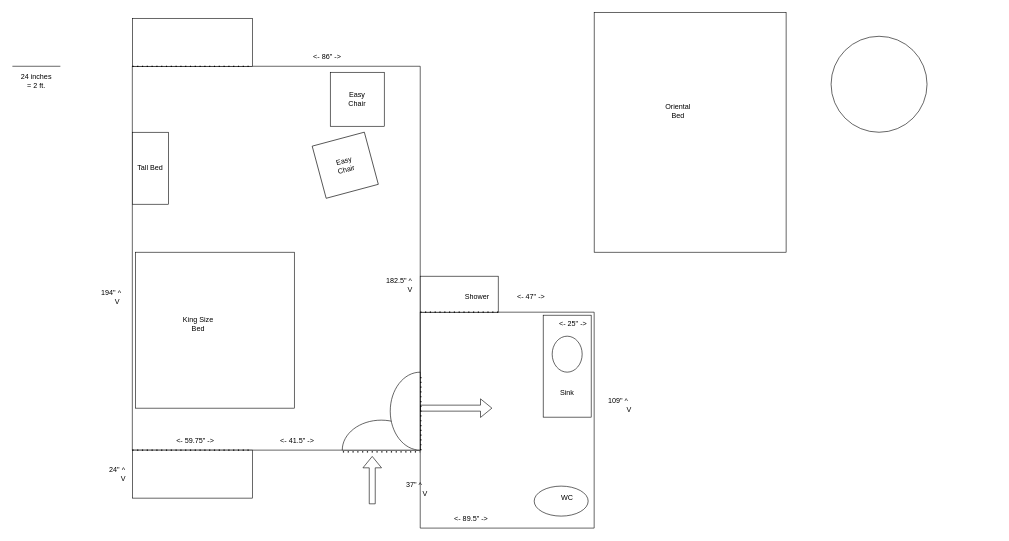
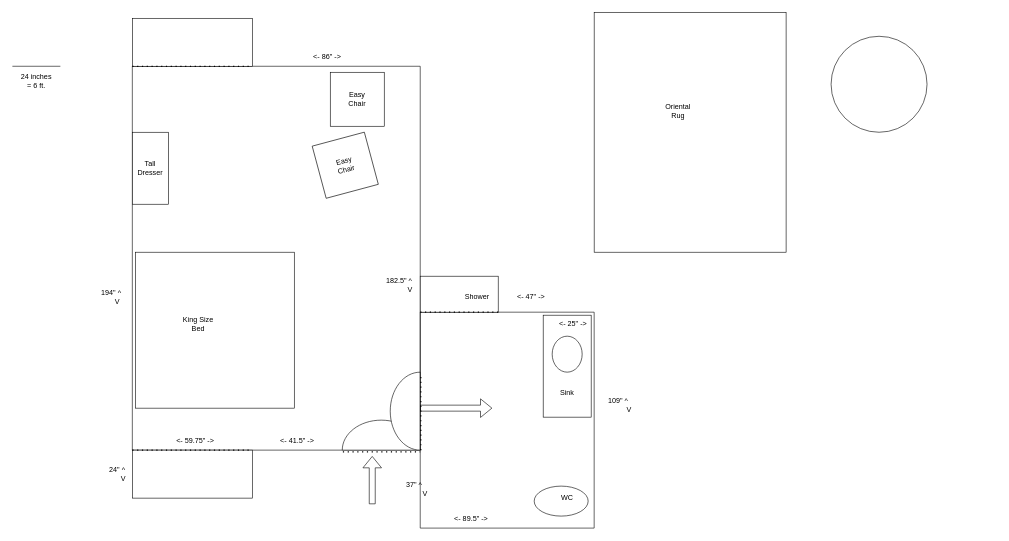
node "24 inches = 2 ft.": label "24 inches = 2 ft." -> "24 inches = 6 ft."
node "Oriental Bed": label "Oriental Bed" -> "Oriental Rug"
node "Tall Bed": label "Tall Bed" -> "Tall Dresser"
